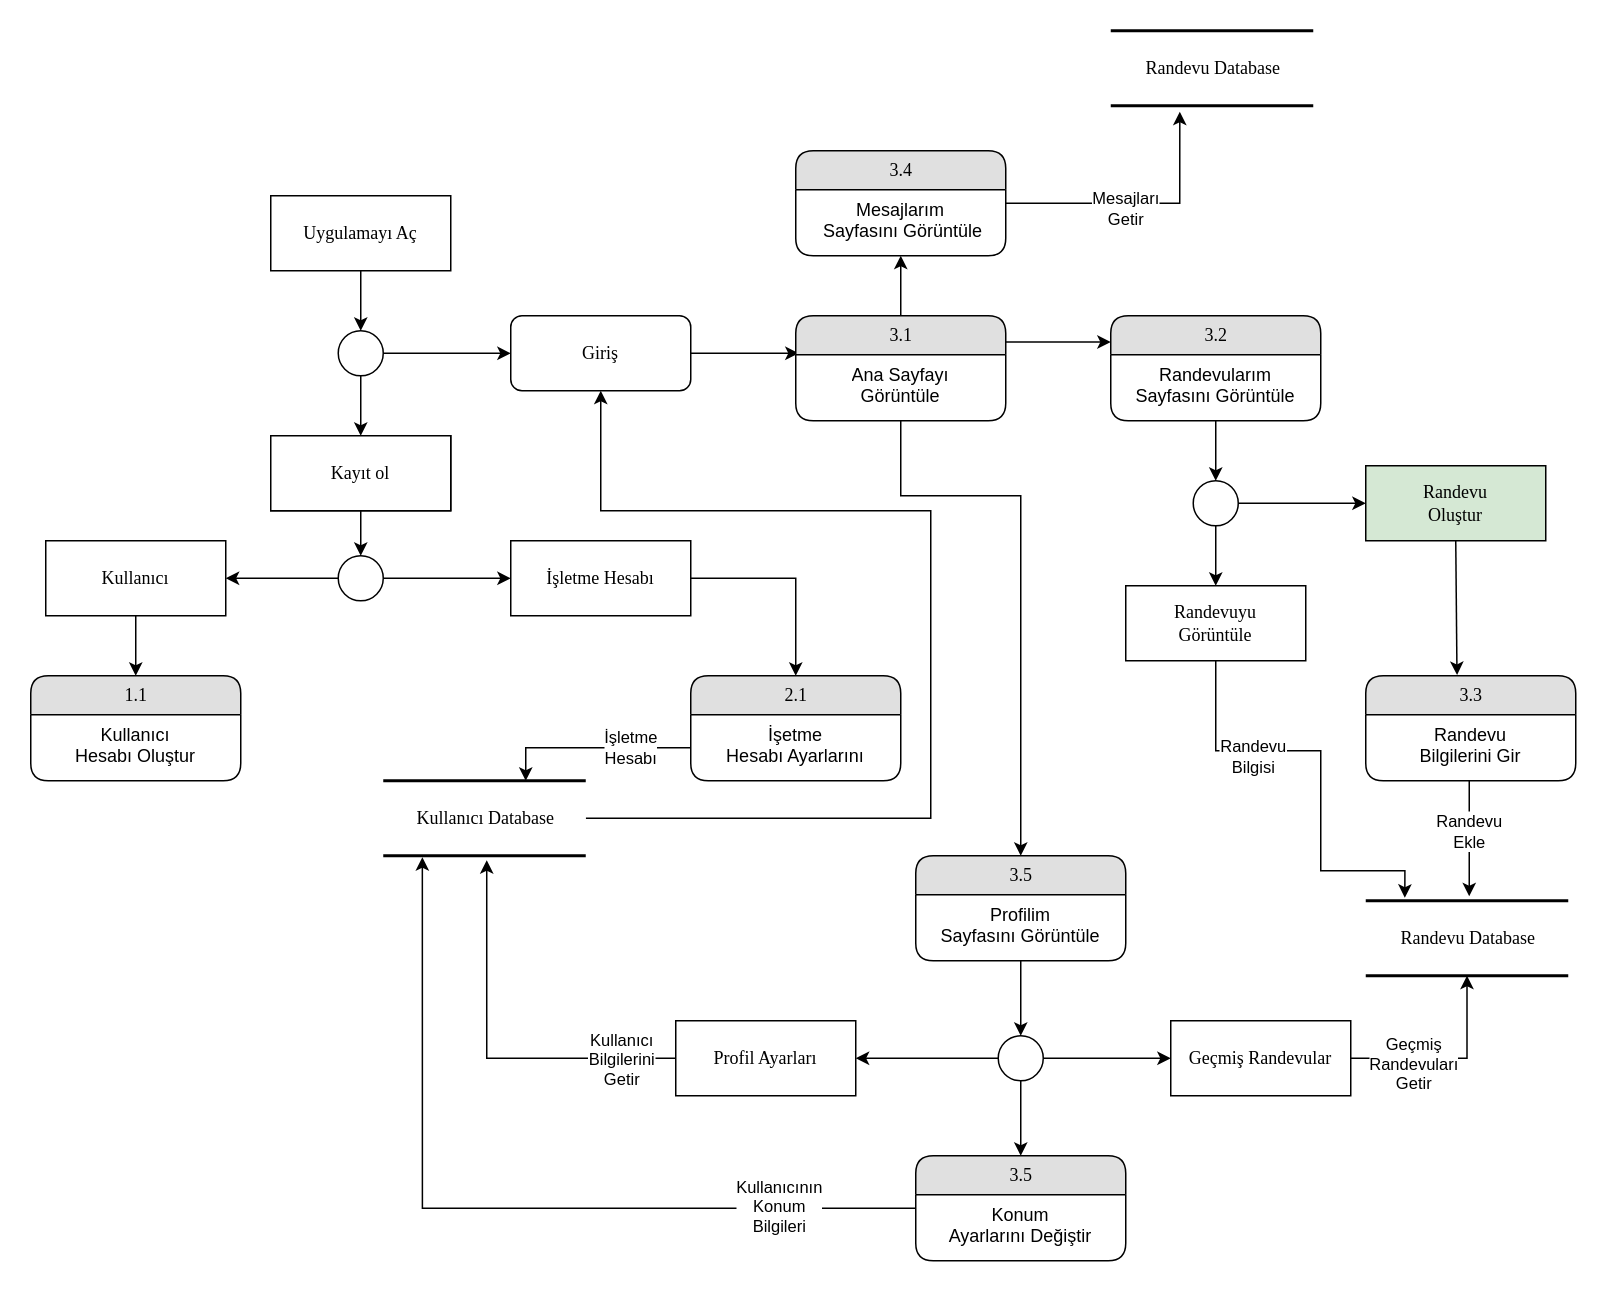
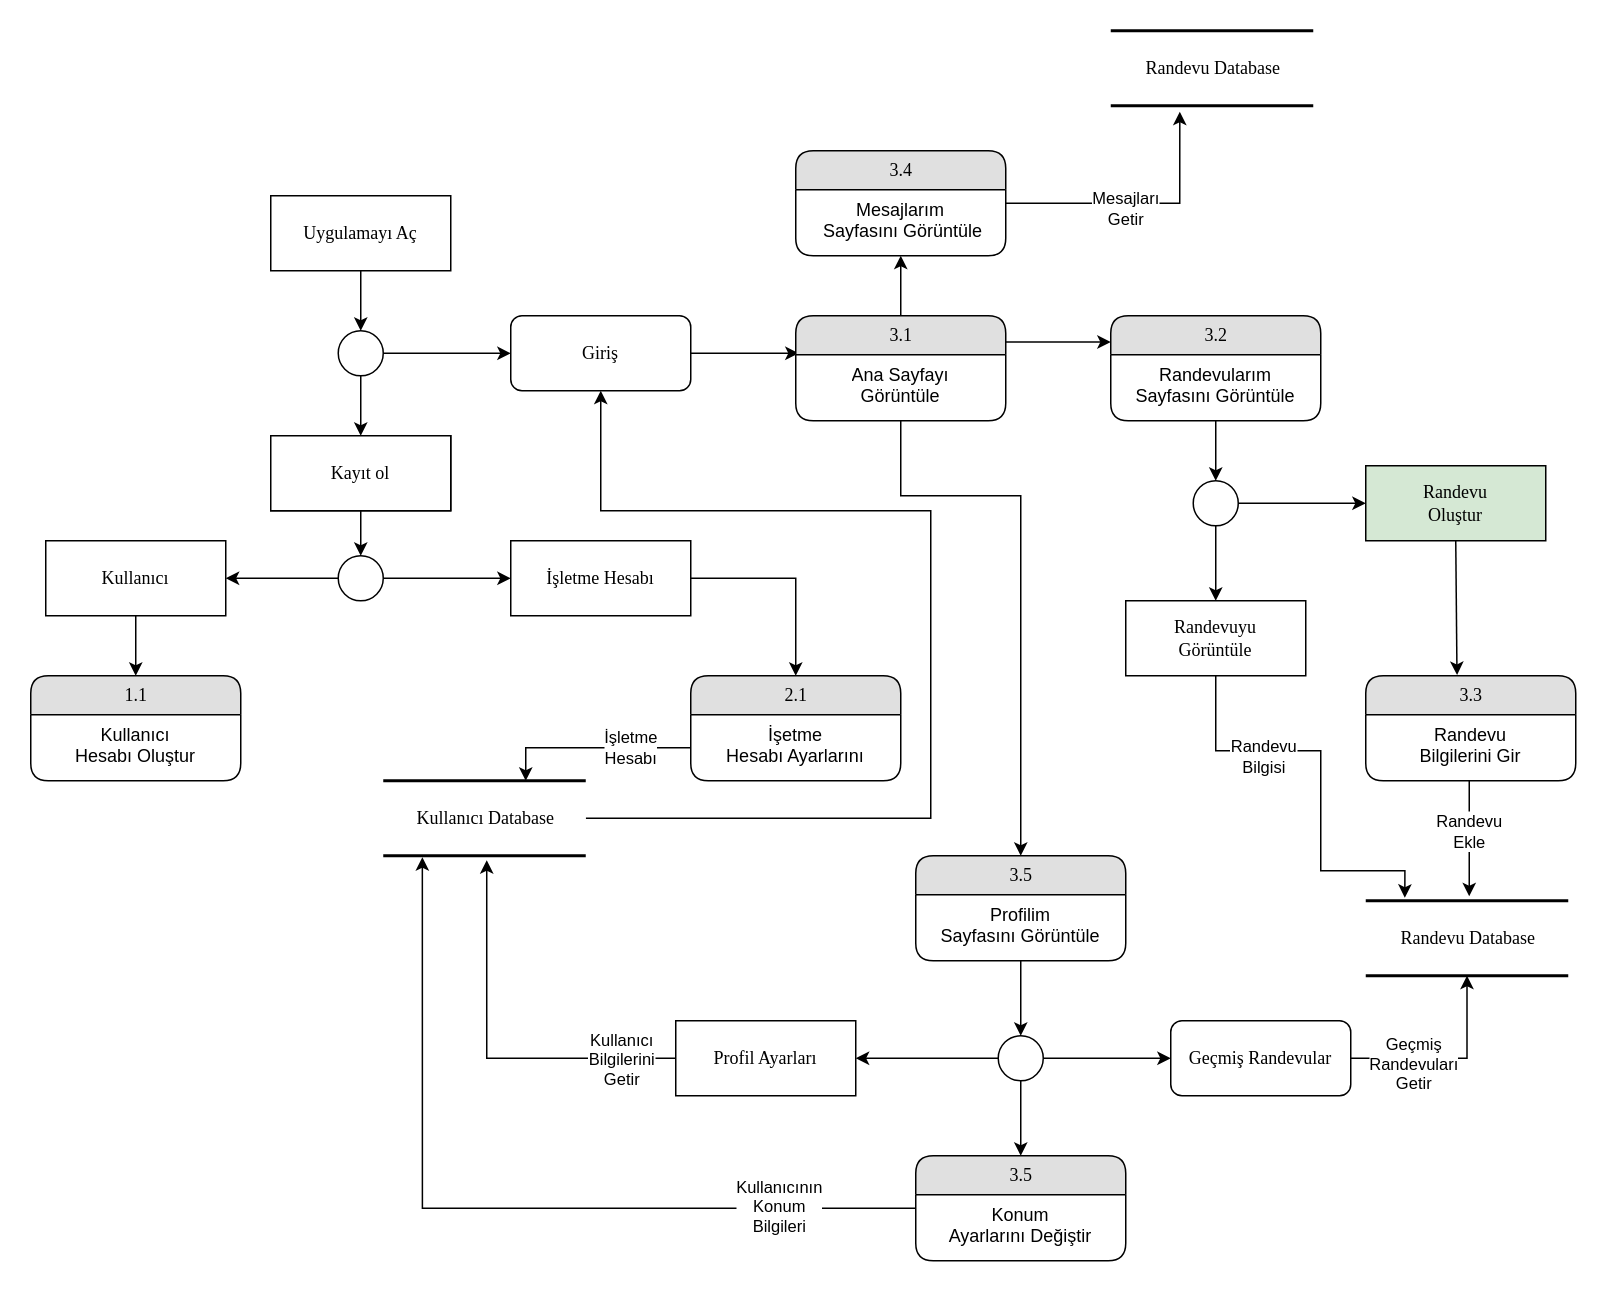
node "Randevuyu Görüntüle": moved (1216, 623) -> (1216, 638)
node "Geçmiş Randevular": shape rectangle -> rounded rectangle
